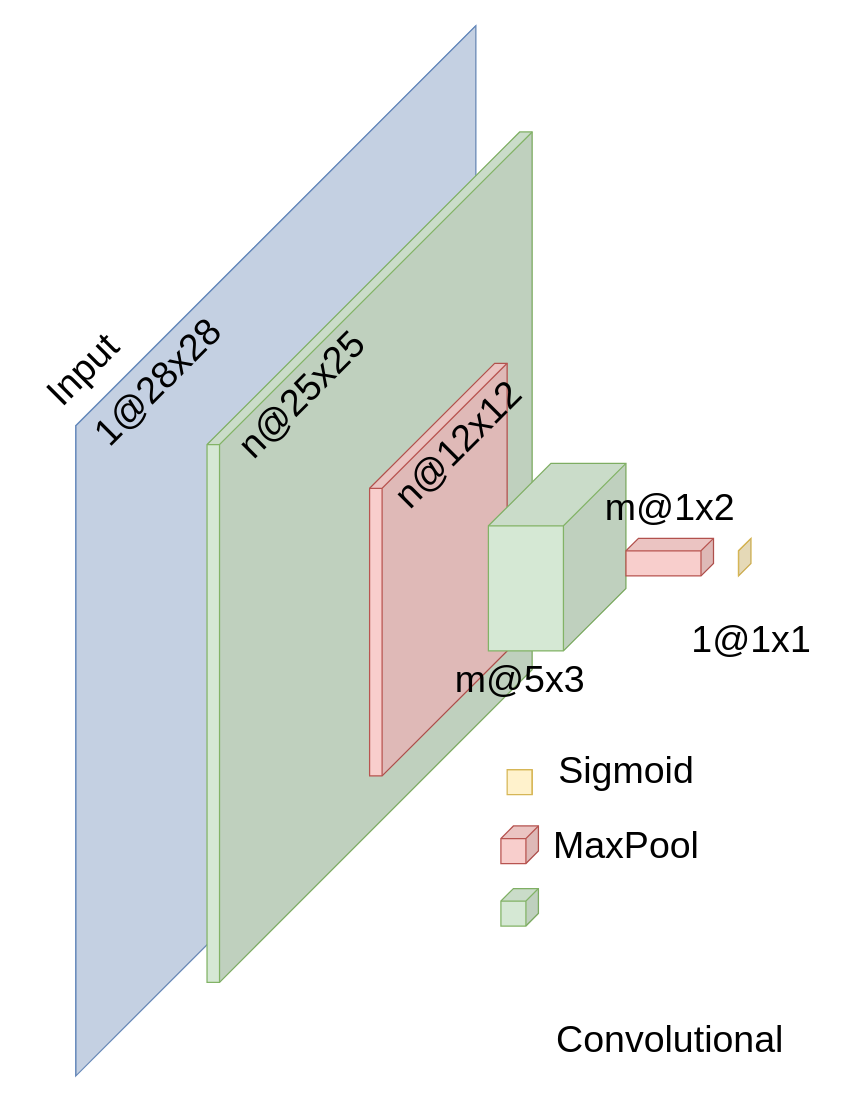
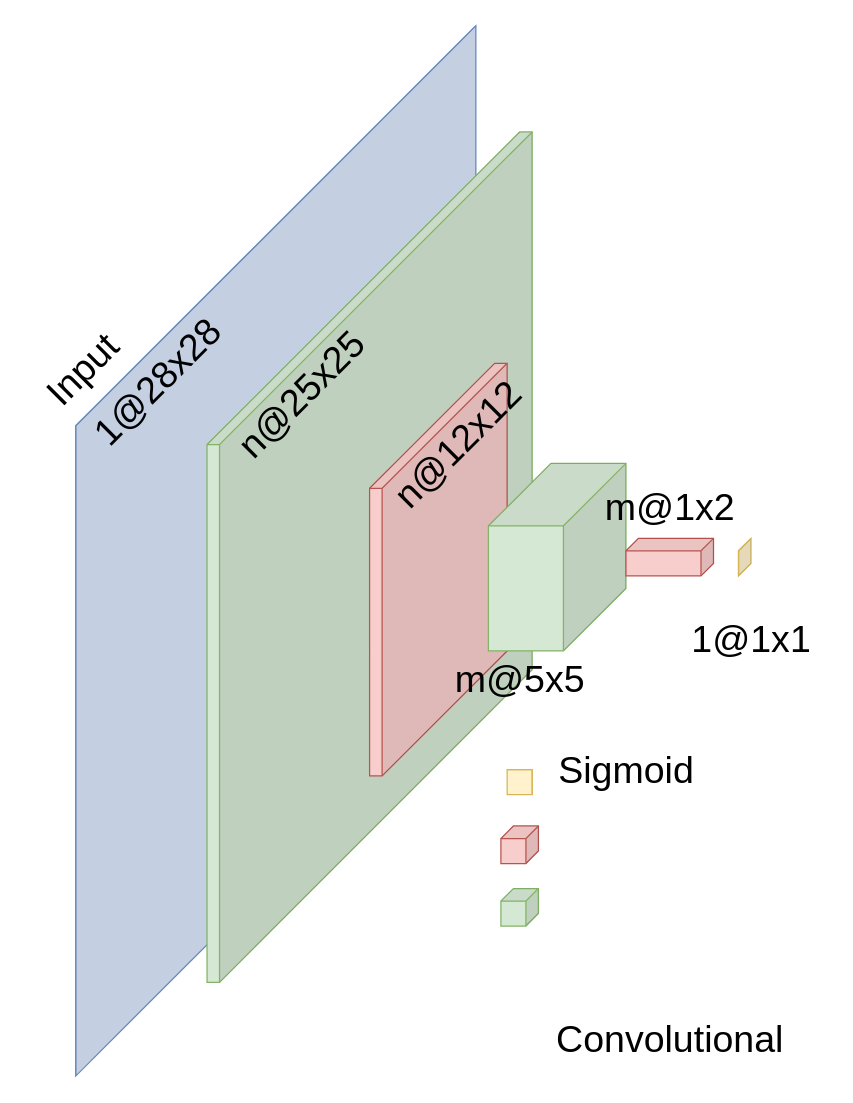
node "m@5x3": label "m@5x3" -> "m@5x5"
node "MaxPool": removed
